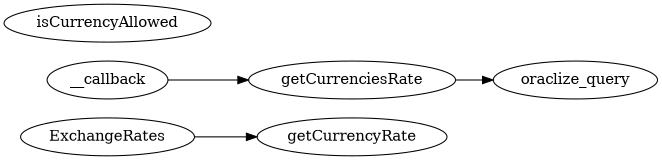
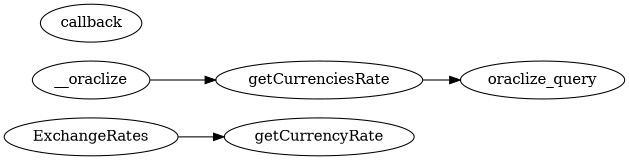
node "isCurrencyAllowed": label "isCurrencyAllowed" -> "callback"
node "__callback": label "__callback" -> "__oraclize"
